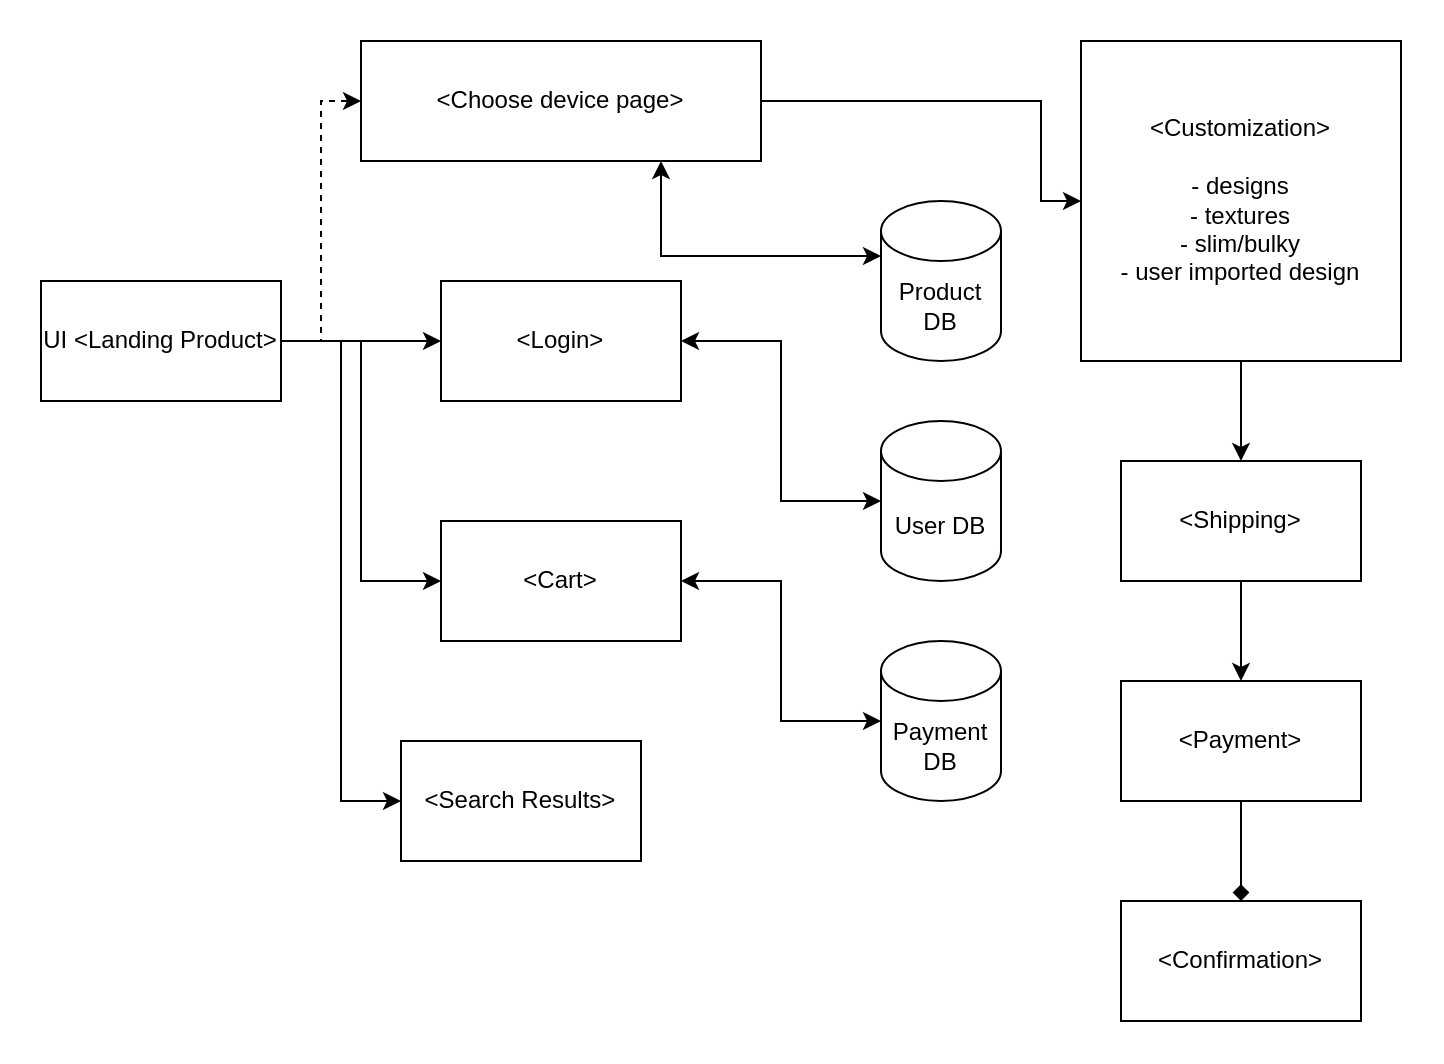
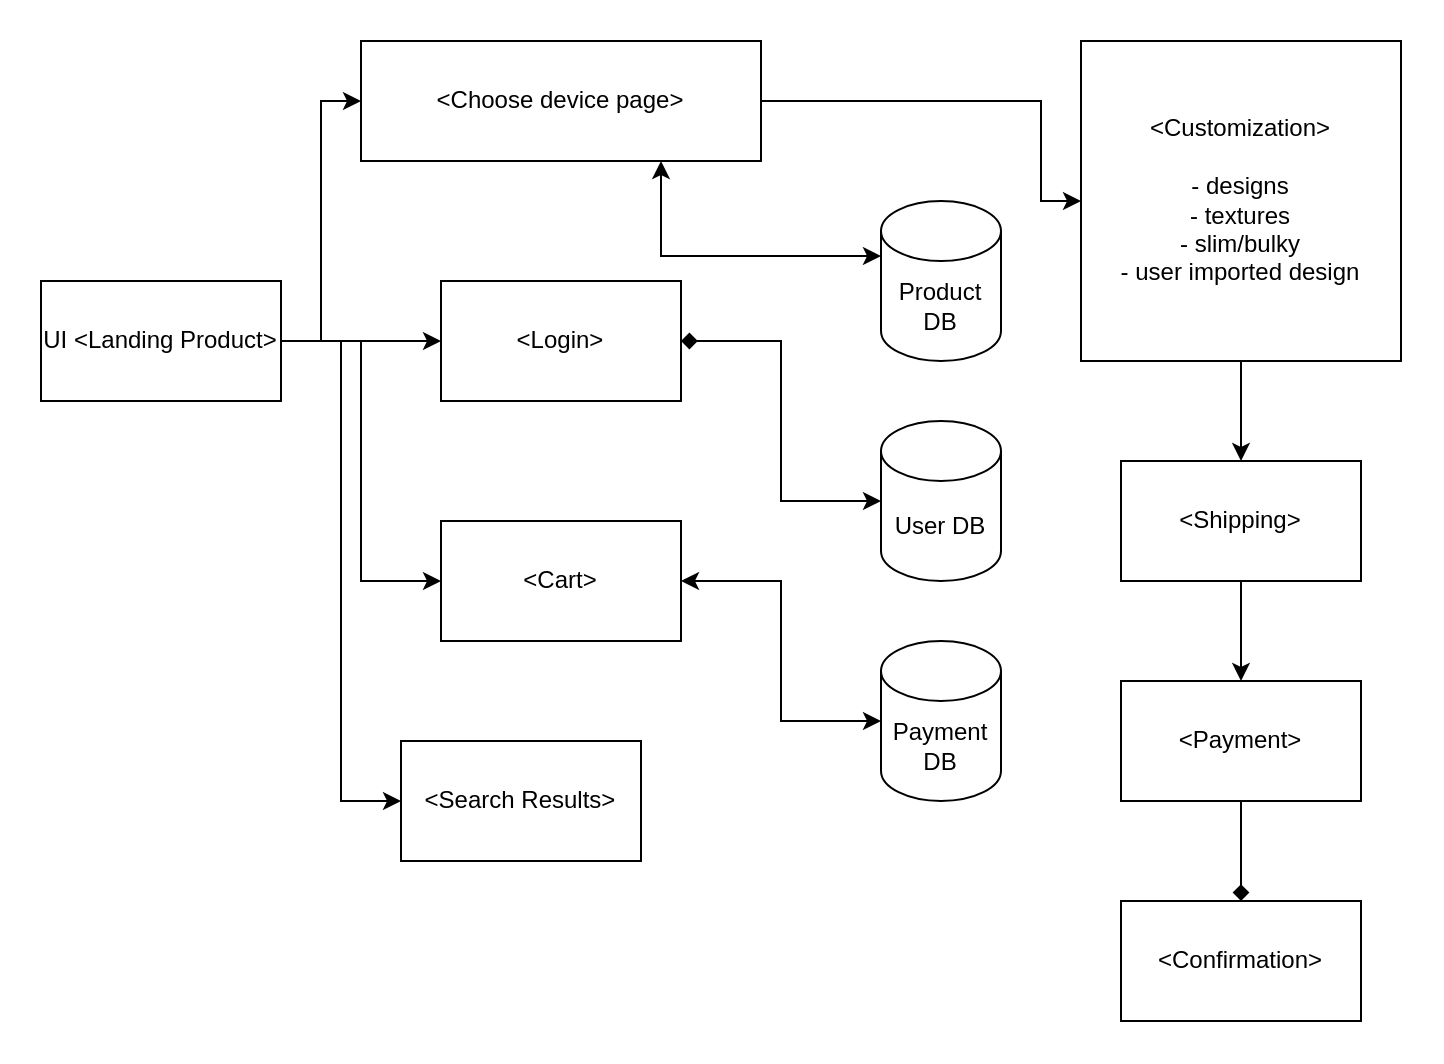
edge "UI <Landing Product>" -> "<Choose device page>": style dashed -> solid
edge "<Login>" -- "User DB": arrowhead classic -> diamond
